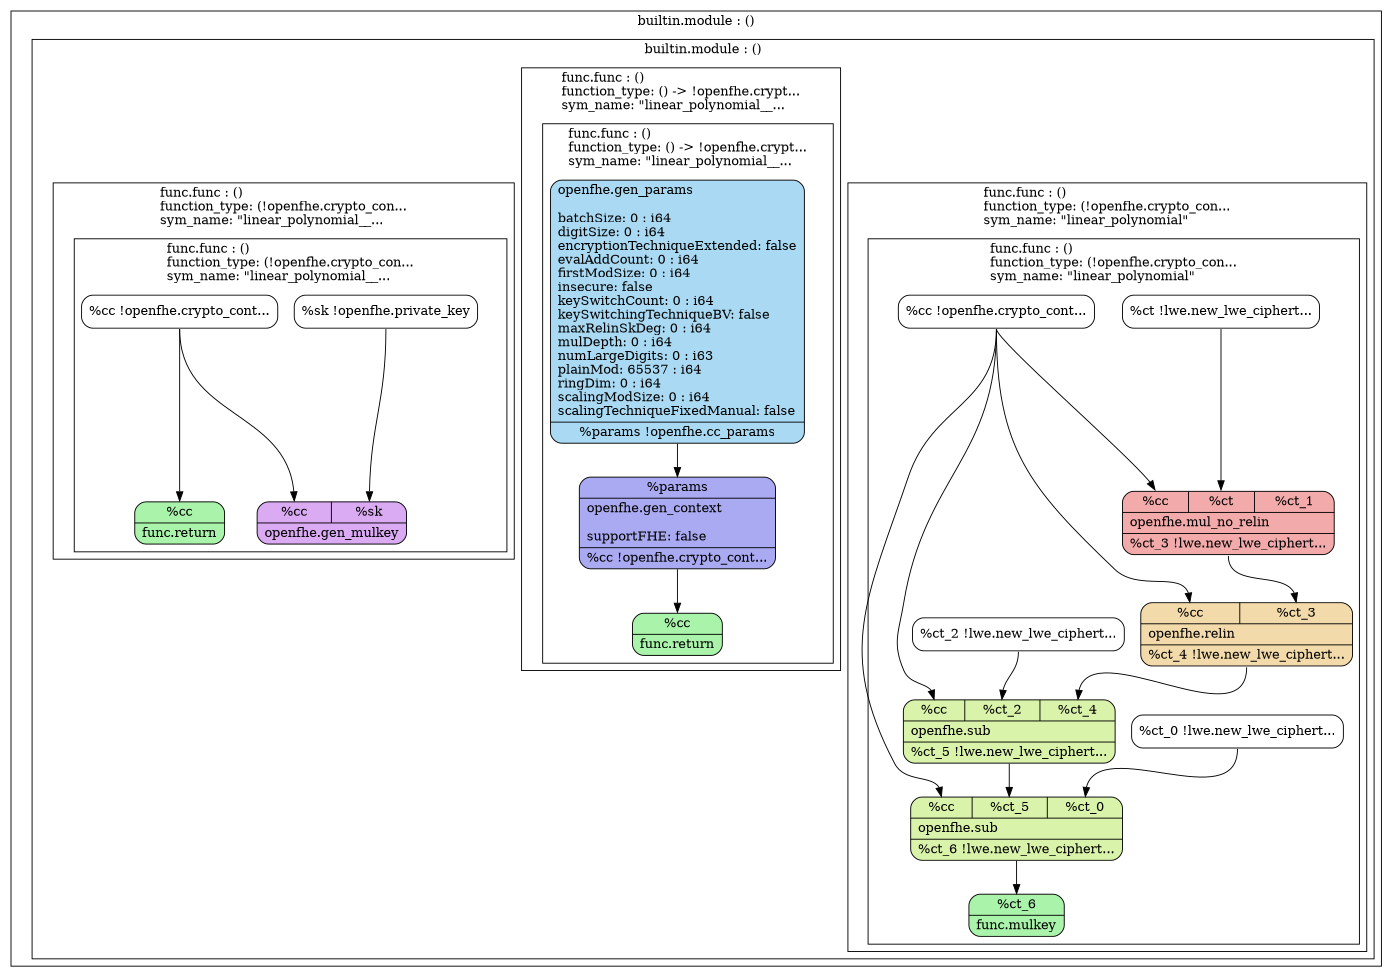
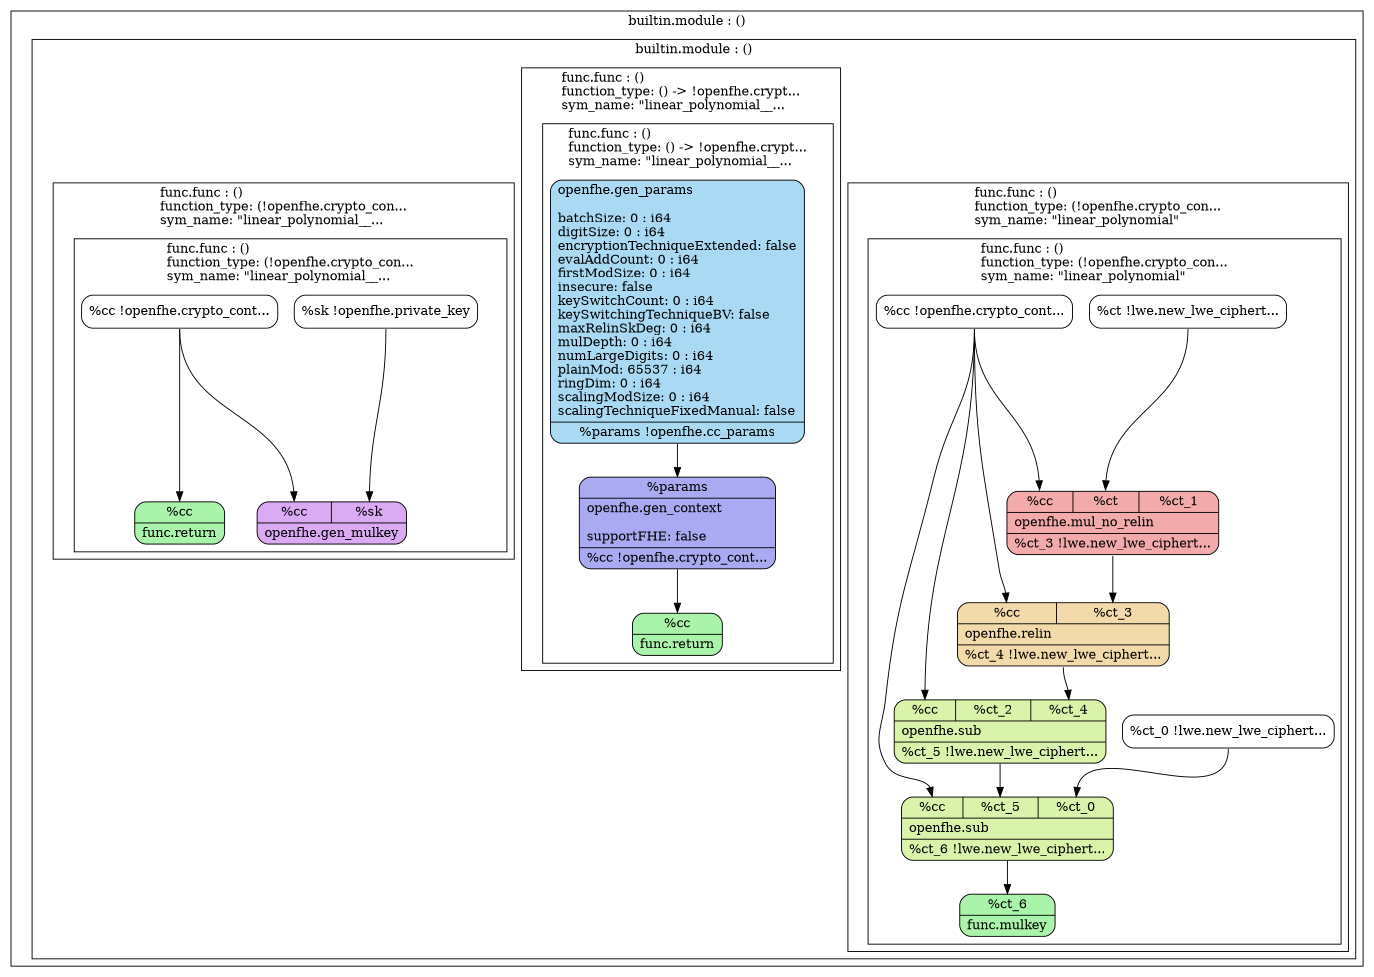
node "openfhe.gen_params": text "numLargeDigits: 0 : i63" -> "numLargeDigits: 0 : i64"
node "%ct_2 !lwe.new_lwe_ciphert...": removed
